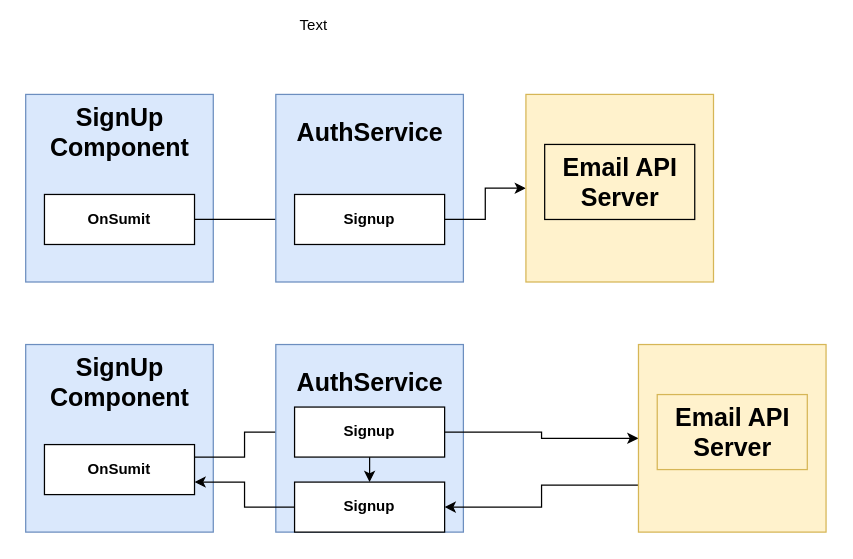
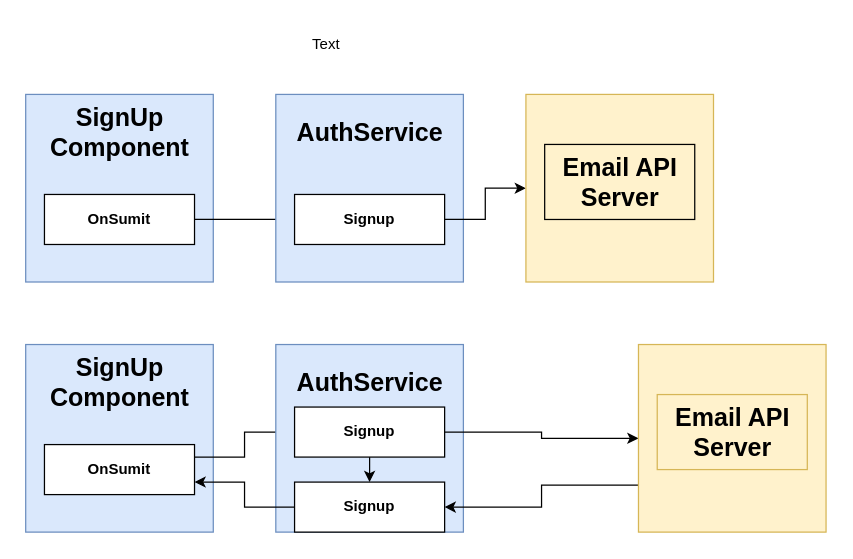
node "Text": moved (313, 26) -> (326, 44)
